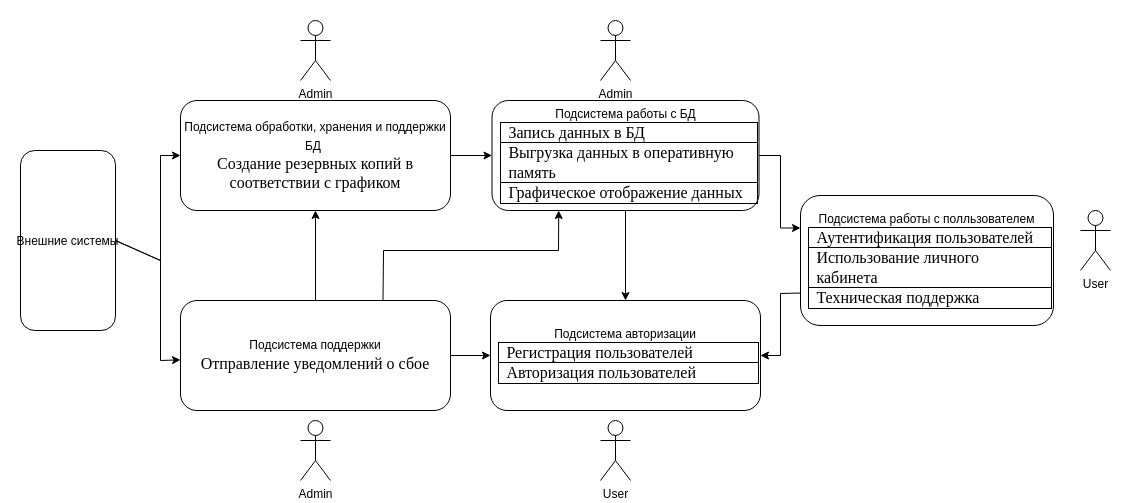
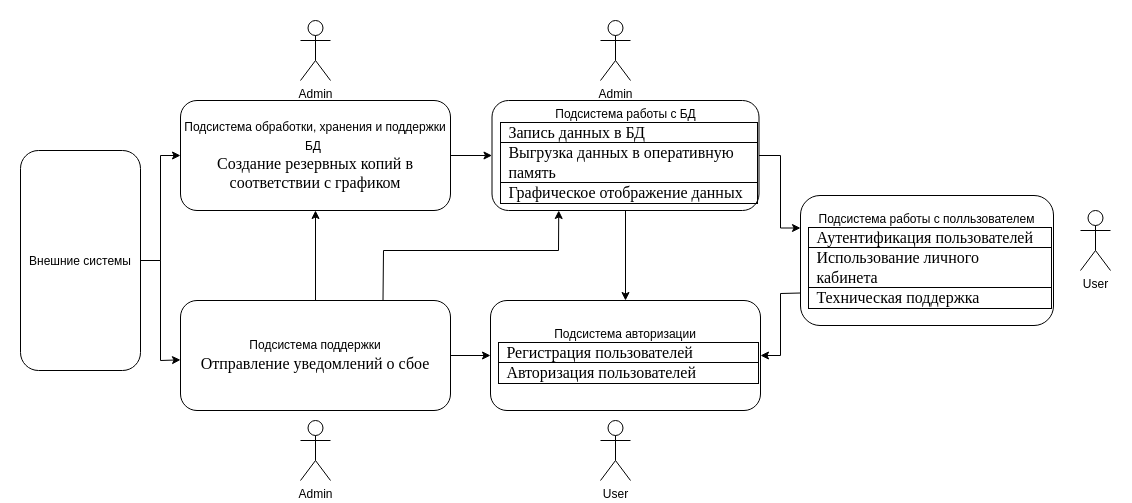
node "Внешние системы": size 95x180 -> 120x220
